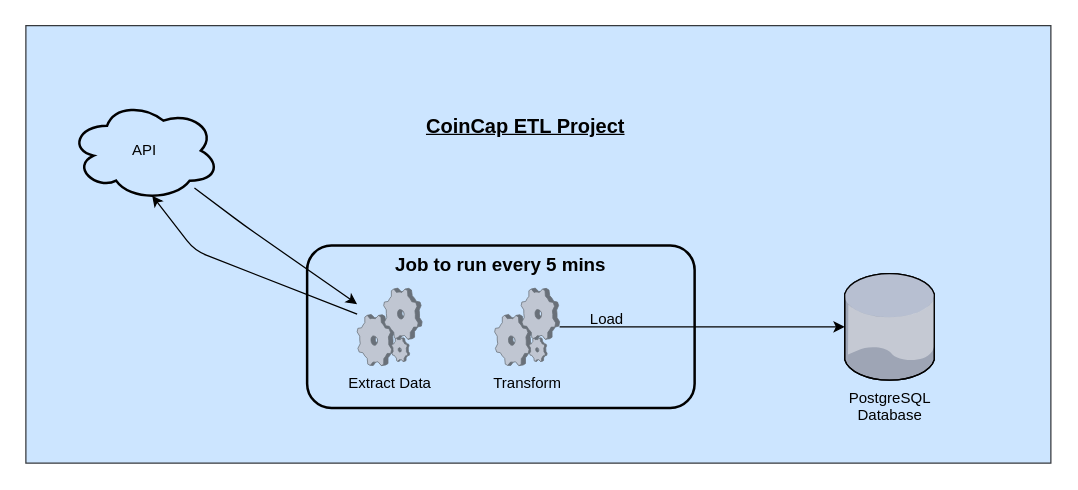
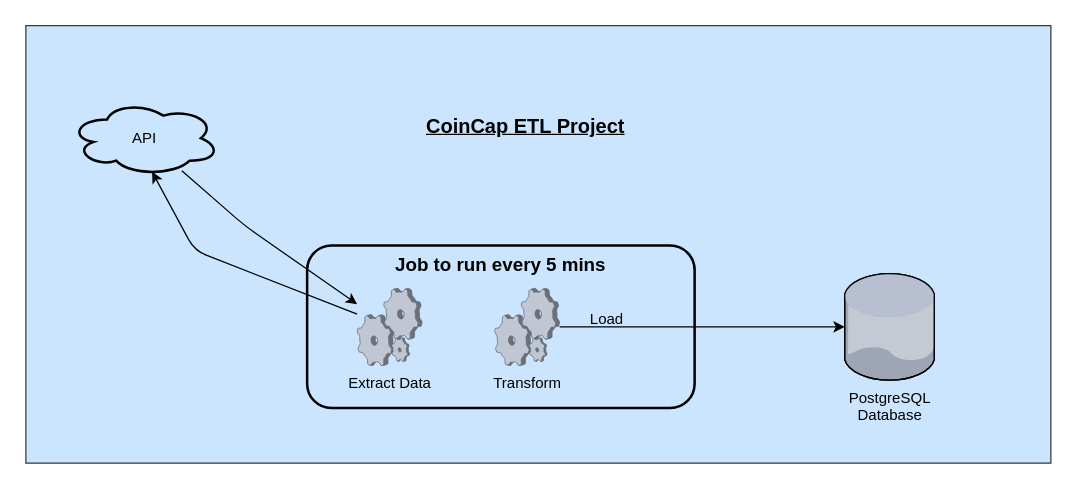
node "API": size 150x100 -> 150x75
